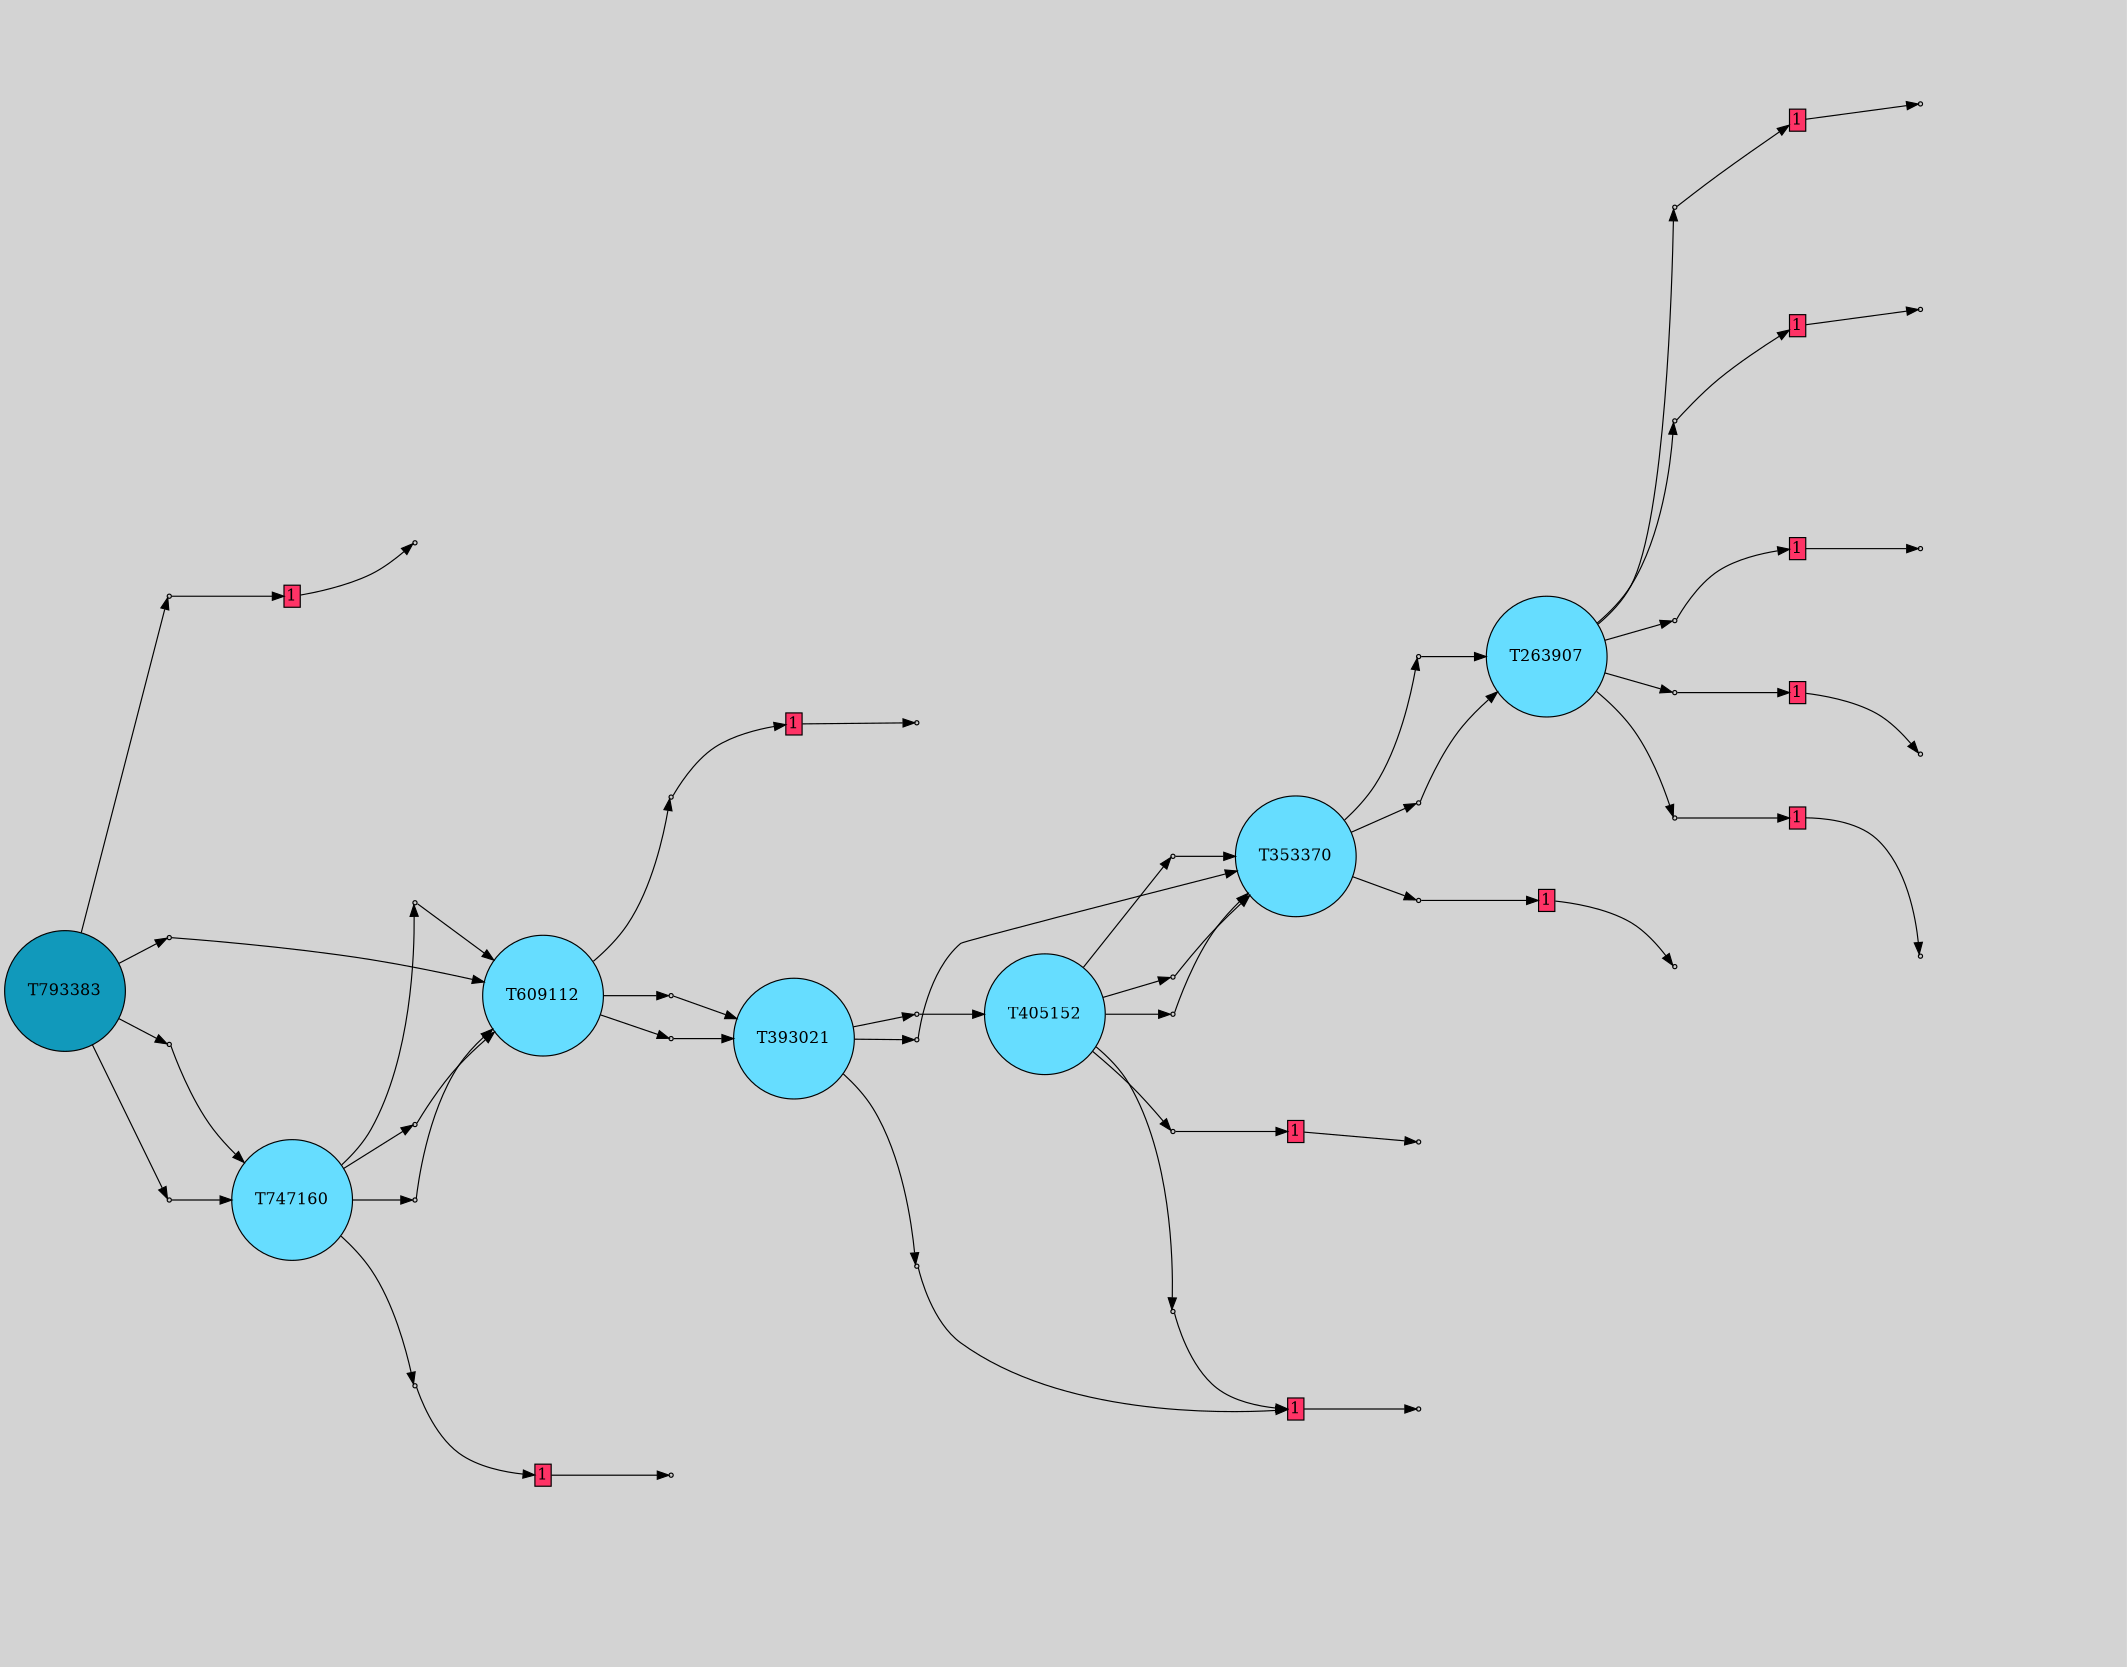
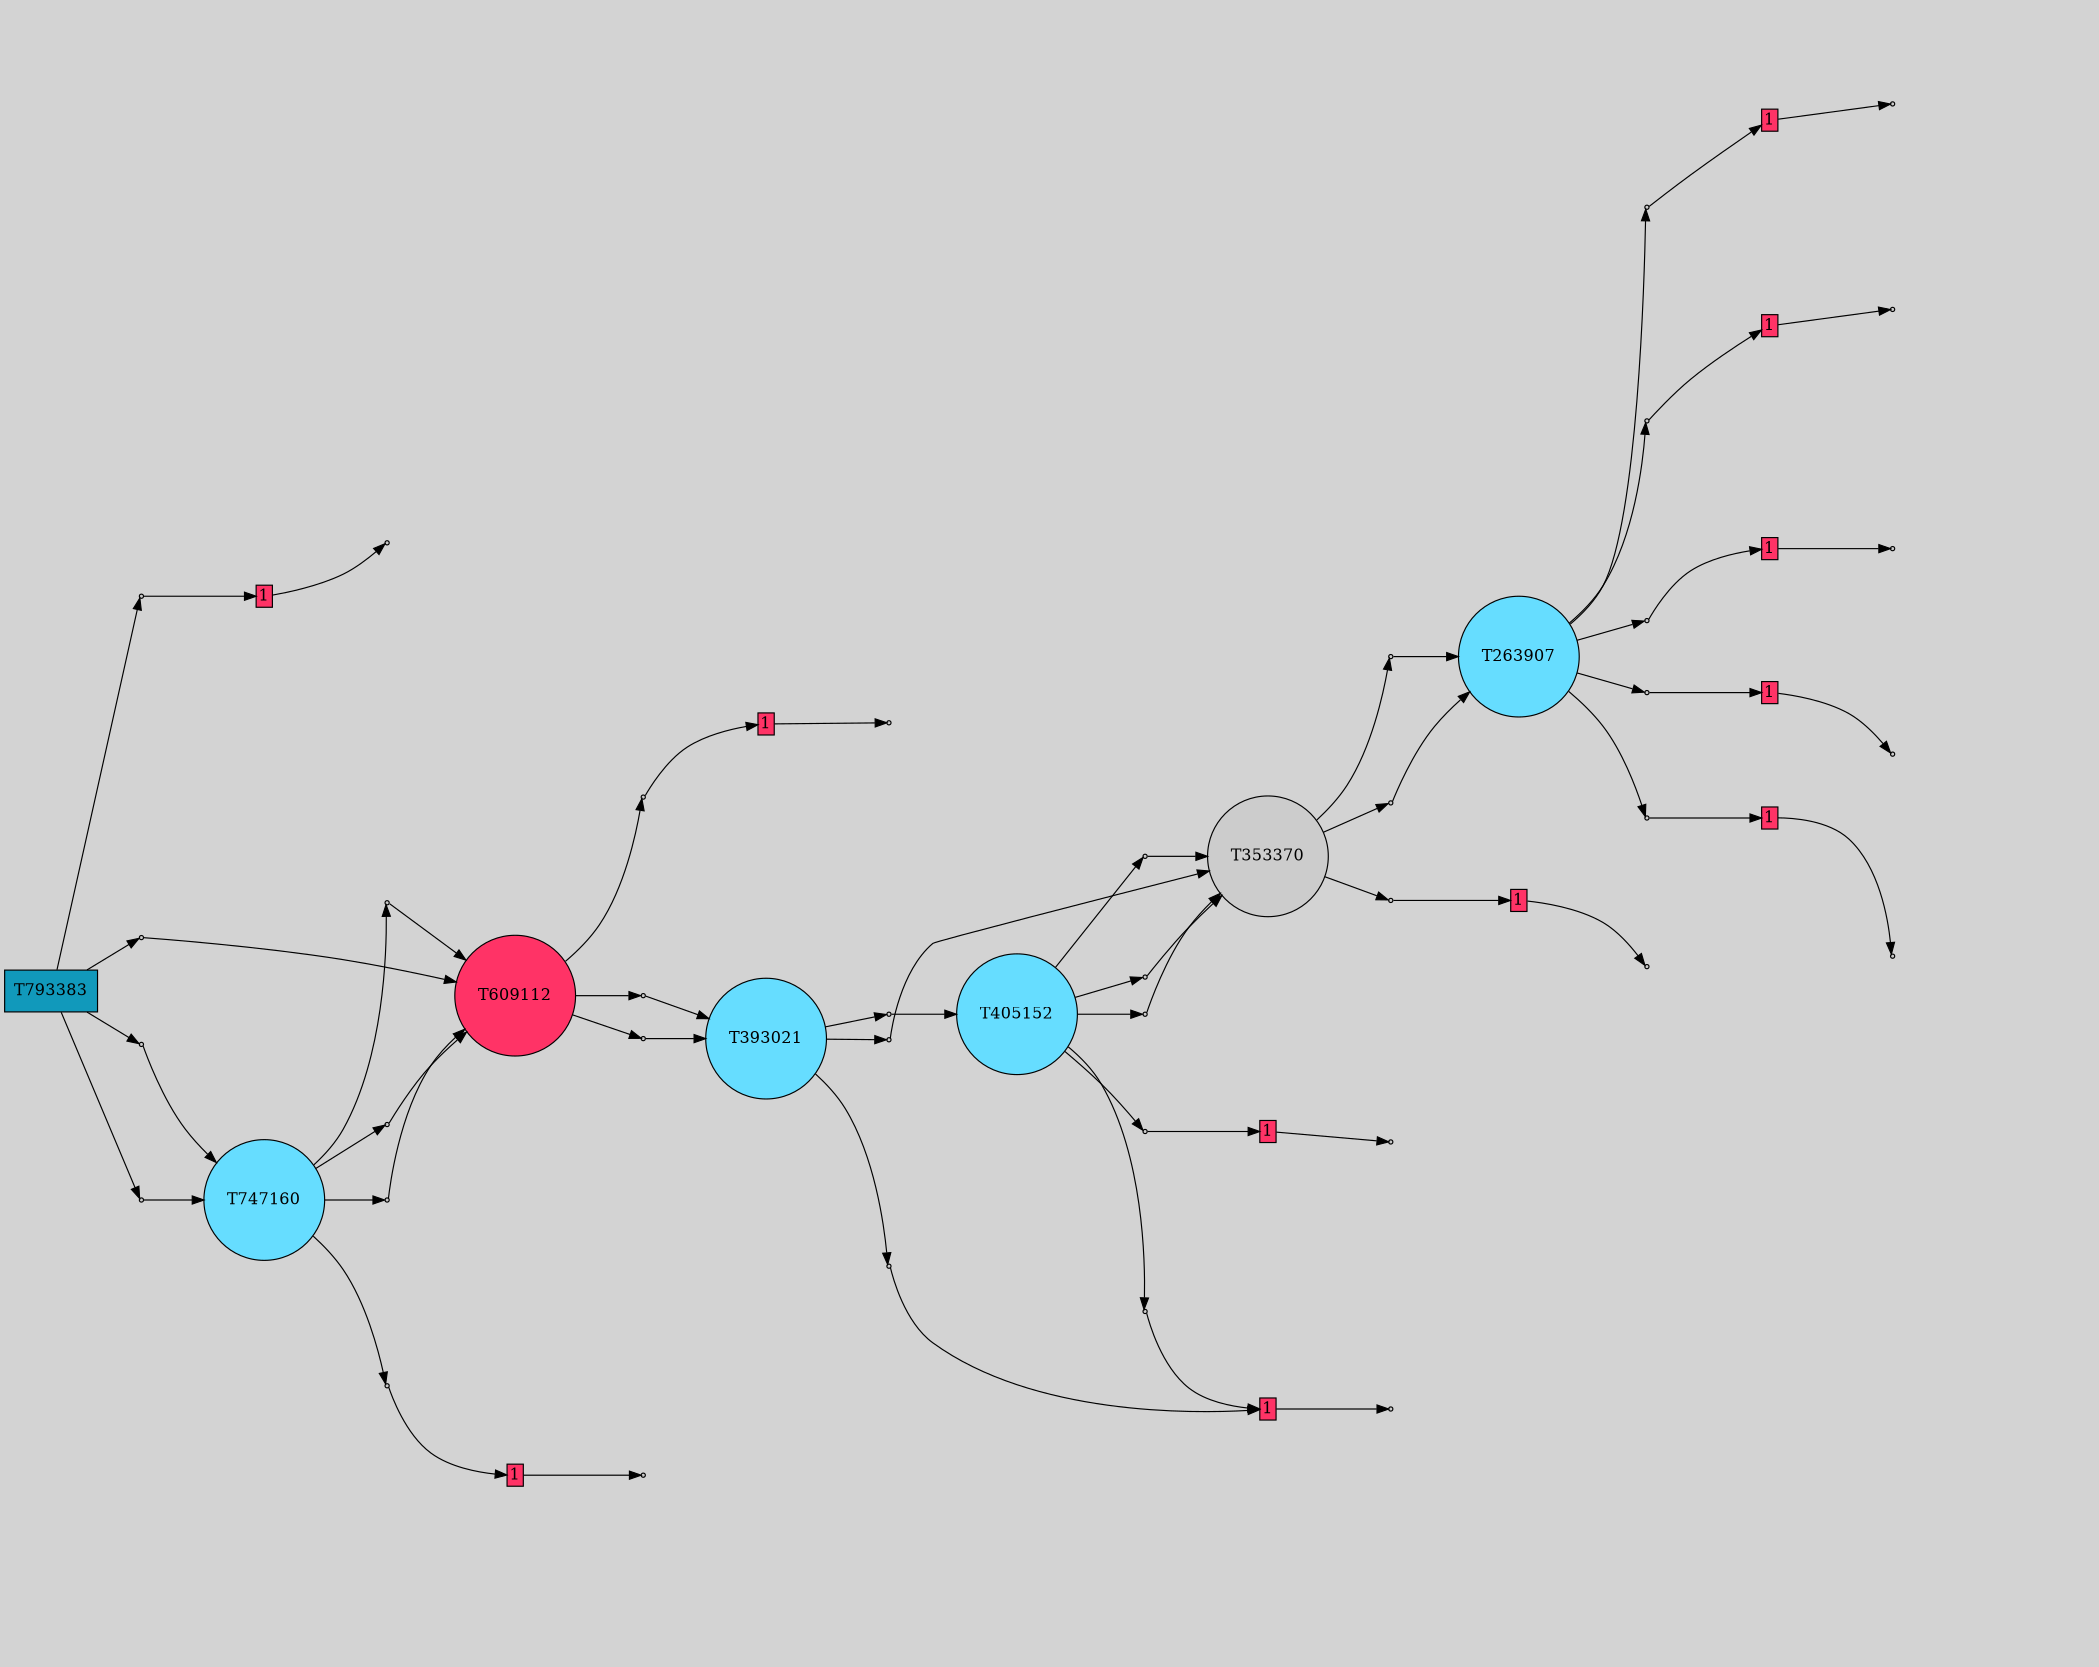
node "T353370": fillcolor #66ddff -> #cccccc
node "T793383": shape circle -> box
node "T609112": fillcolor #66ddff -> #ff3366
